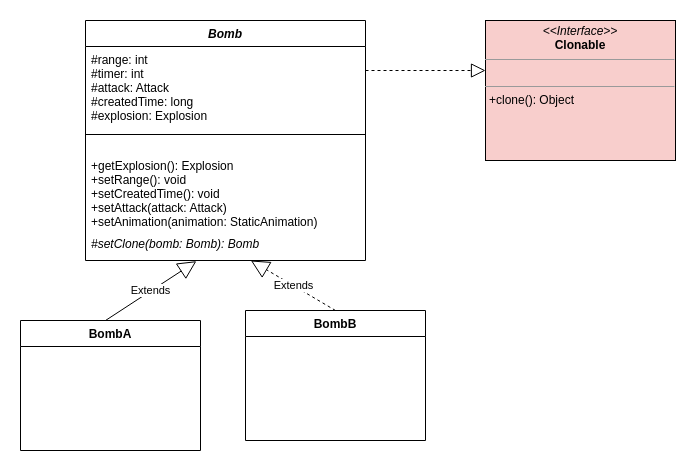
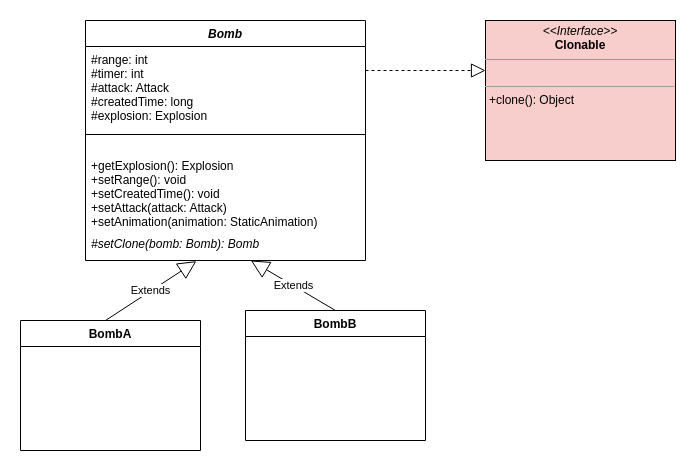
edge "BombB" -> "#setClone(bomb: Bomb): Bomb": style dashed -> solid
